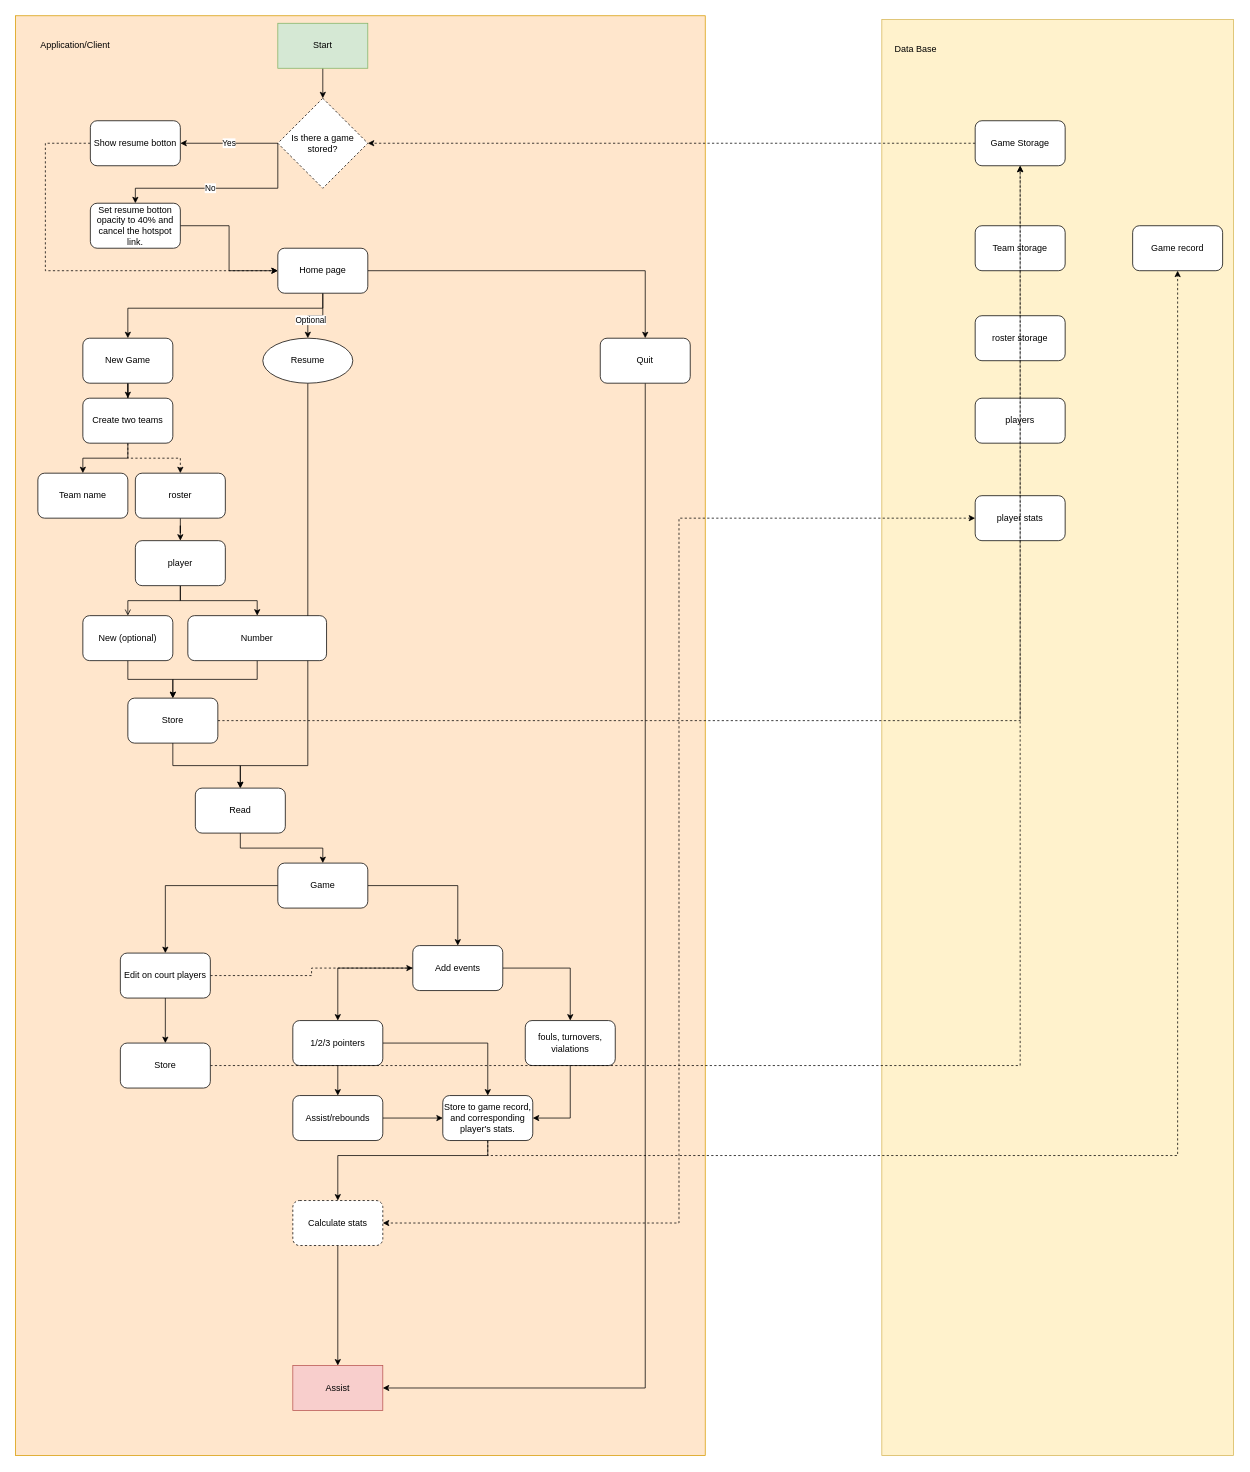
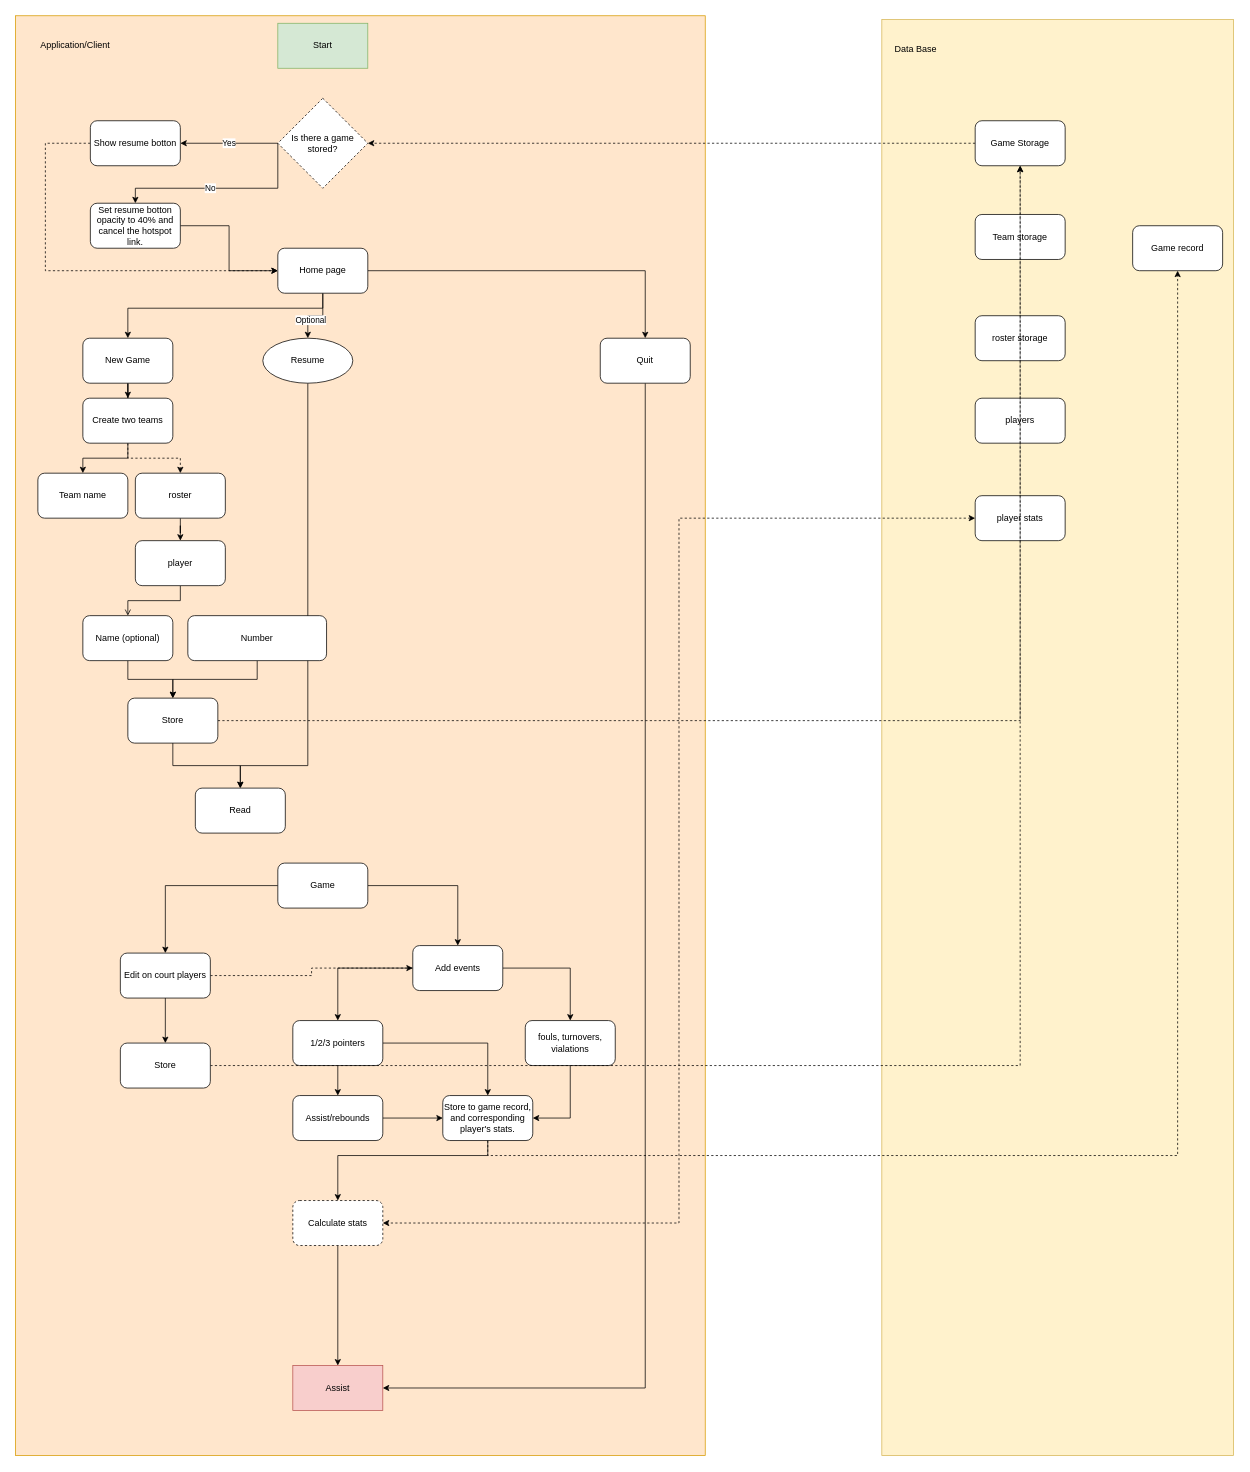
edge "Start" -> "Is there a game stored?": removed
node "Team storage": moved (1020, 248) -> (1020, 237)
edge "player" -> "Number": removed
node "New (optional)": label "New (optional)" -> "Name (optional)"
edge "Read" -> "Game": removed
